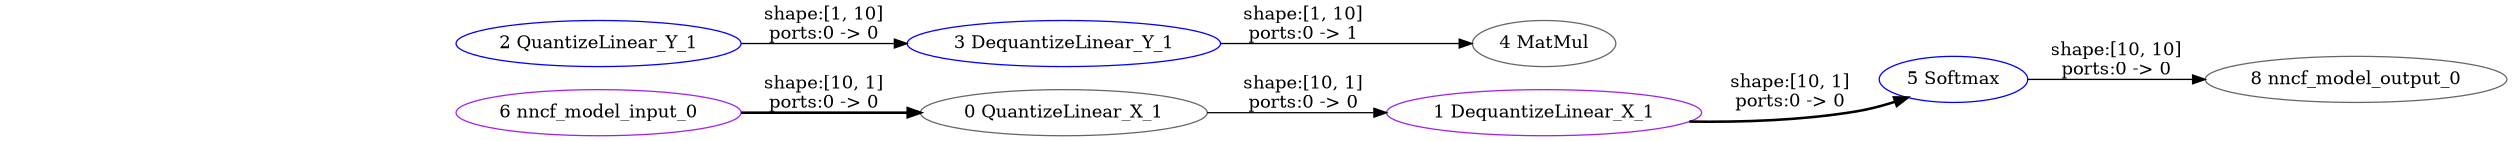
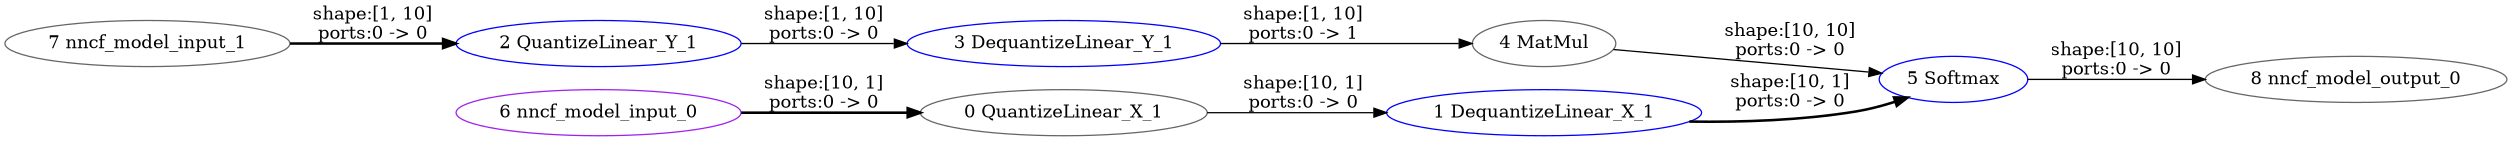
node "7 nncf_model_input_1": added
edge "4 MatMul" -> "5 Softmax": added, label "shape:[10, 10] ports:0 -> 0"
node "1 DequantizeLinear_X_1": color purple -> blue
